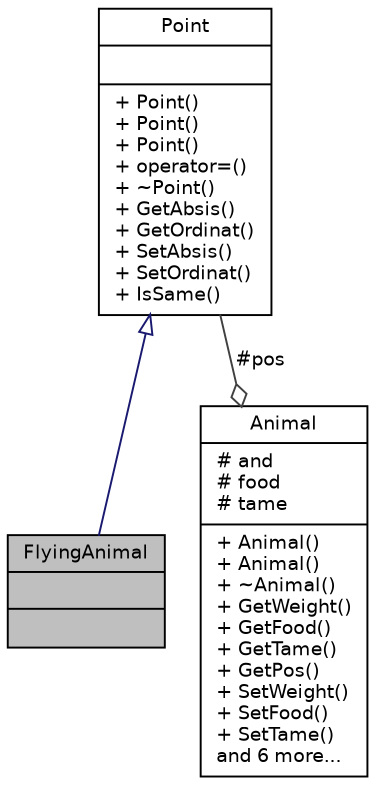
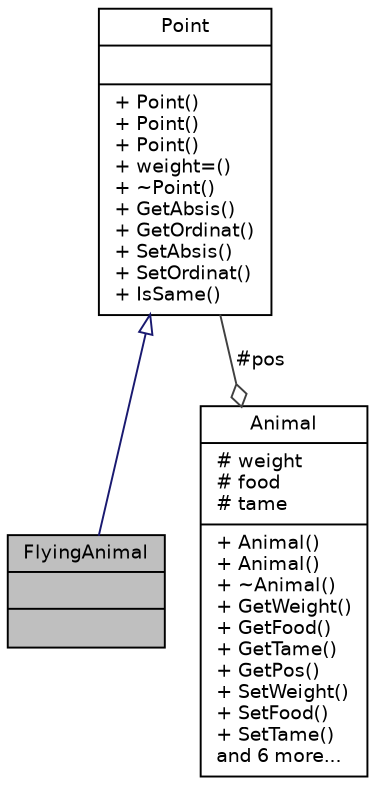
node "Point": text "+ operator=()" -> "+ weight=()"
node "Animal": text "# and" -> "# weight"
